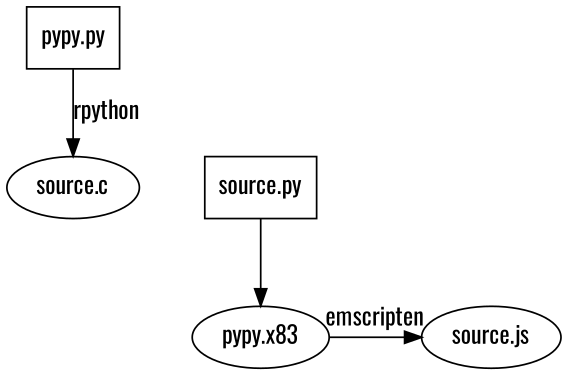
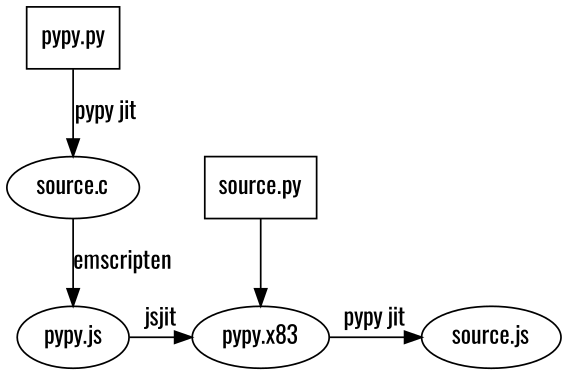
edge "pypy.py" -> "source.c": label "rpython" -> "pypy jit"
edge "pypy.x83" -> "source.js": label "emscripten" -> "pypy jit"
node "pypy.js": added
